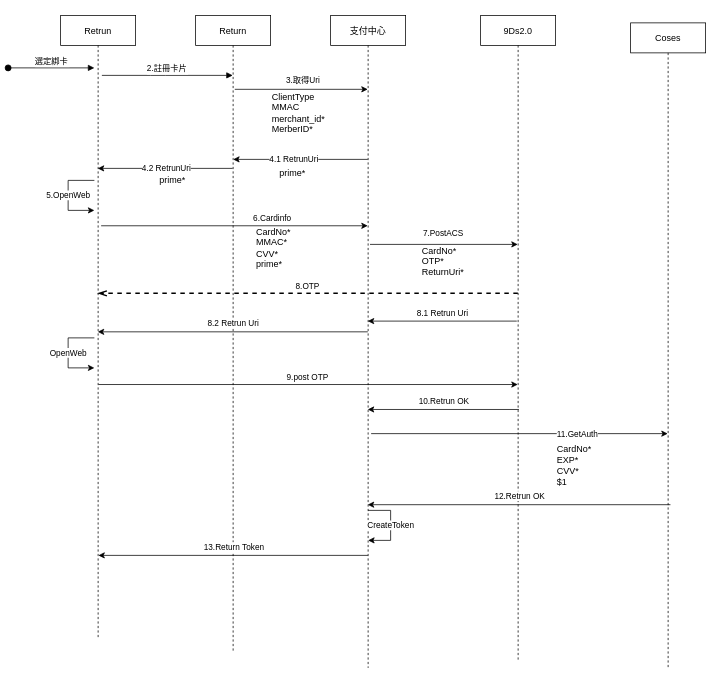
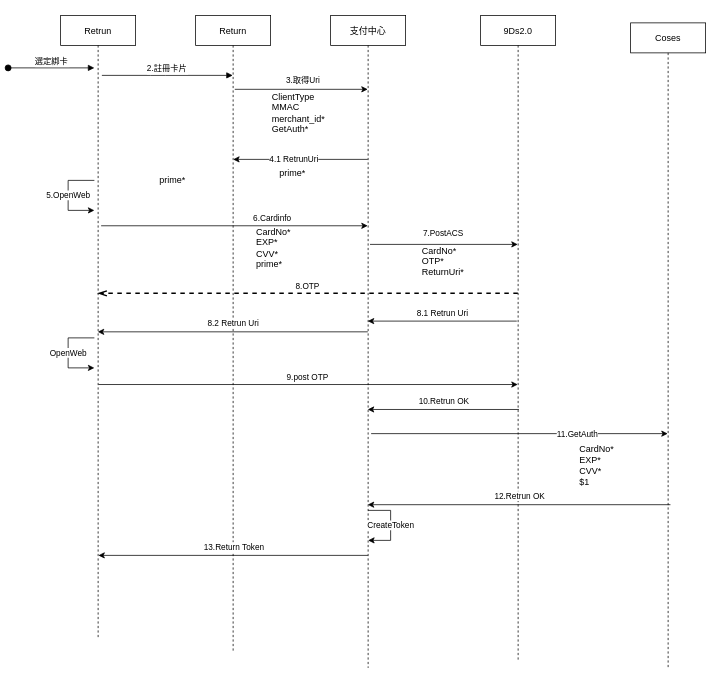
node "ClientType MMAC merchant_id* MerberID*": label "ClientType MMAC merchant_id* MerberID*" -> "ClientType MMAC merchant_id* GetAuth*"
edge "Return" -> "Retrun": removed, label "4.2 RetrunUri"
node "CardNo* MMAC* CVV* prime*": label "CardNo* MMAC* CVV* prime*" -> "CardNo* EXP* CVV* prime*"
node "CardNo* EXP* CVV* $1": moved (578, 465) -> (600, 465)
